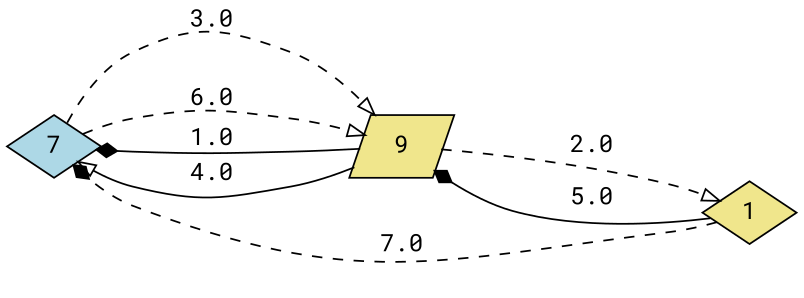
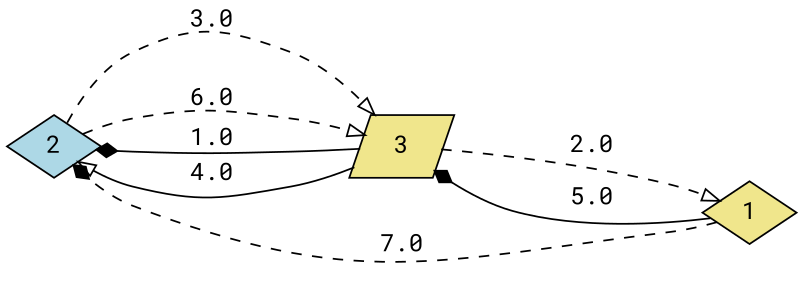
node "7": label "7" -> "2"
node "9": label "9" -> "3"
